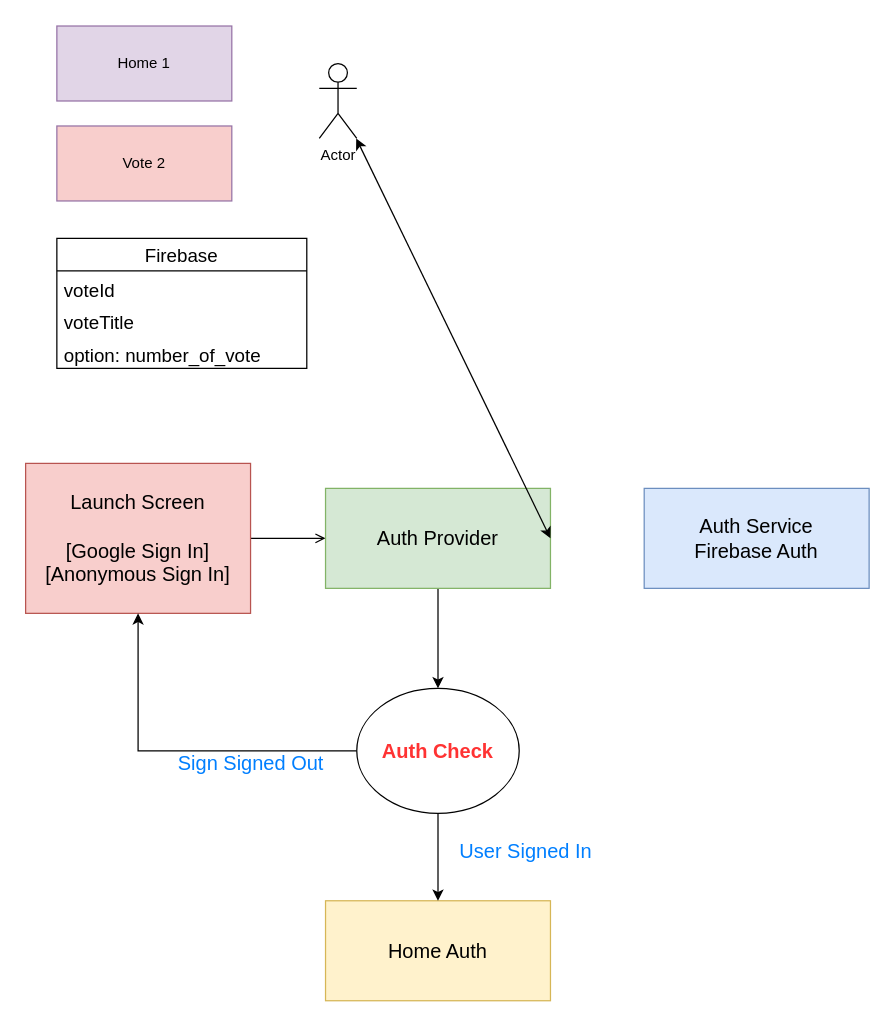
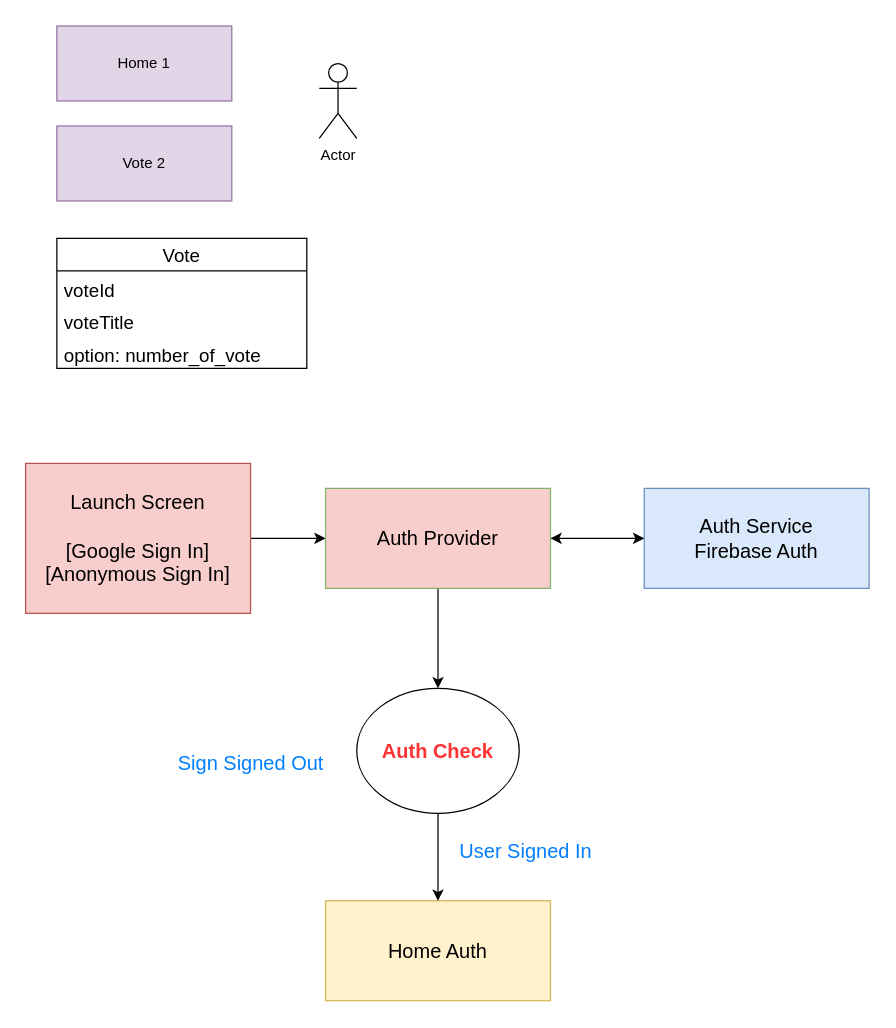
node "Vote 2": fillcolor #f8cecc -> #e1d5e7
node "Firebase": label "Firebase" -> "Vote"
edge "Actor" -- "Auth Provider": now "Auth Service Firebase Auth" -- "Auth Provider"
edge "Launch Screen [Google Sign In][Anonymous Sign In]" -> "Auth Provider": arrowhead open -> classic
node "Auth Provider": fillcolor #d5e8d4 -> #f8cecc
edge "Auth Check" -> "Launch Screen [Google Sign In][Anonymous Sign In]": removed
